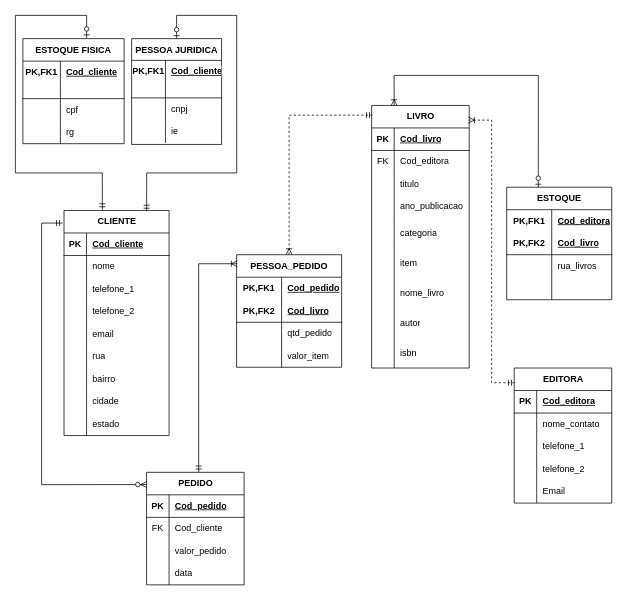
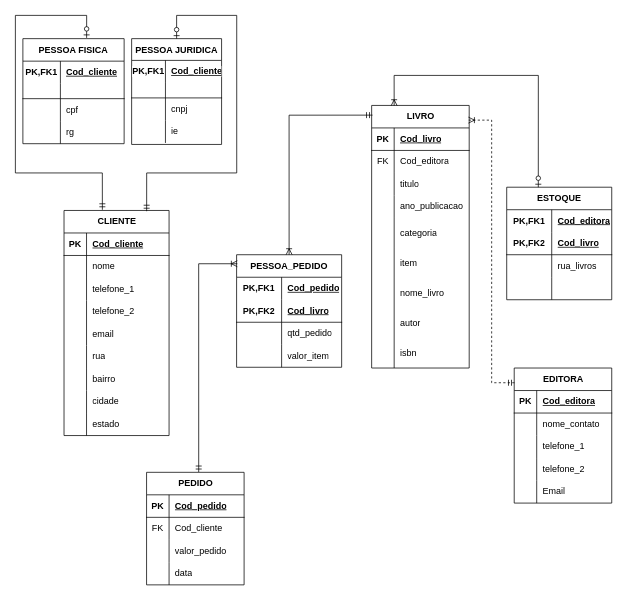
node "ESTOQUE FISICA": label "ESTOQUE FISICA" -> "PESSOA FISICA"
edge "LIVRO" -- "PESSOA_PEDIDO": style dashed -> solid
edge "CLIENTE" -- "PEDIDO": removed
